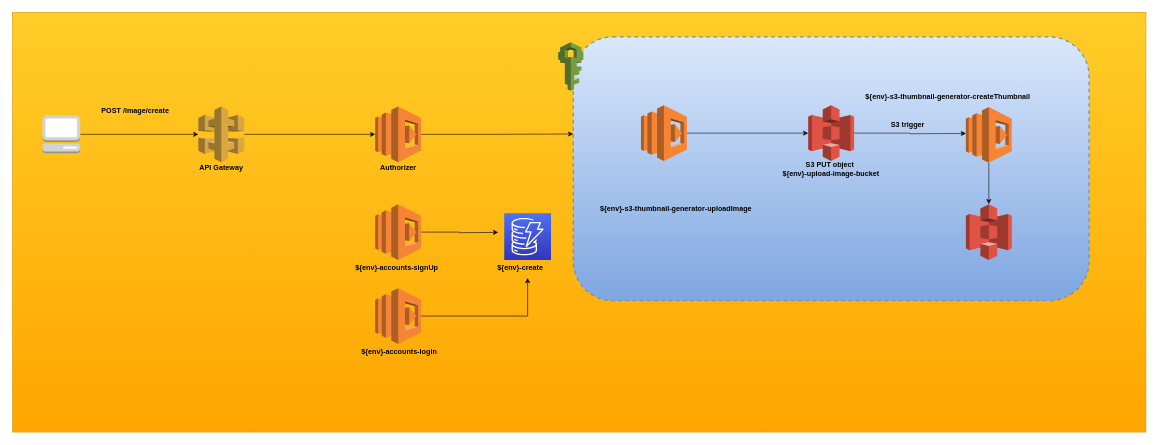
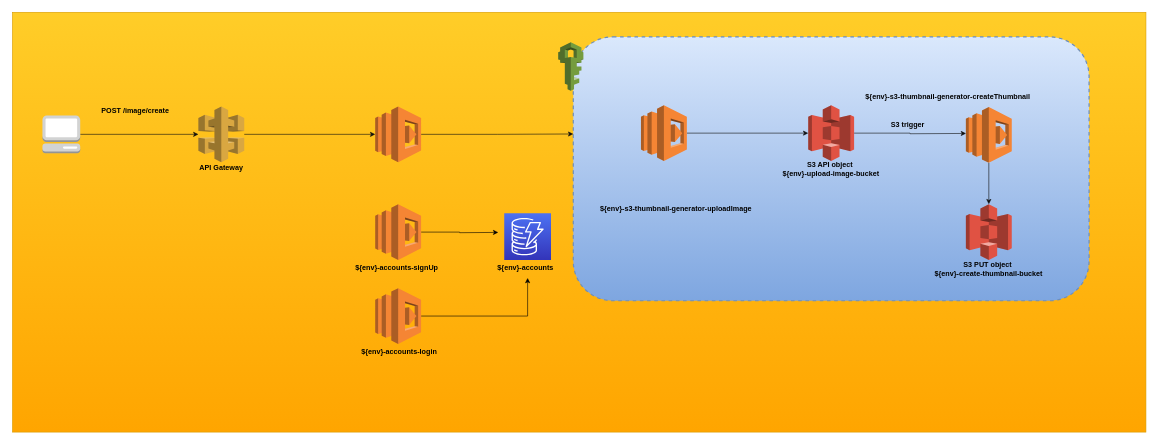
node "Authorizer": removed
node "S3 PUT object ${env}-upload-image-bucket": label "S3 PUT object ${env}-upload-image-bucket" -> "S3 API object ${env}-upload-image-bucket"
node "${env}-create": label "${env}-create" -> "${env}-accounts"
node "S3 PUT object ${env}-create-thumbnail-bucket": added
